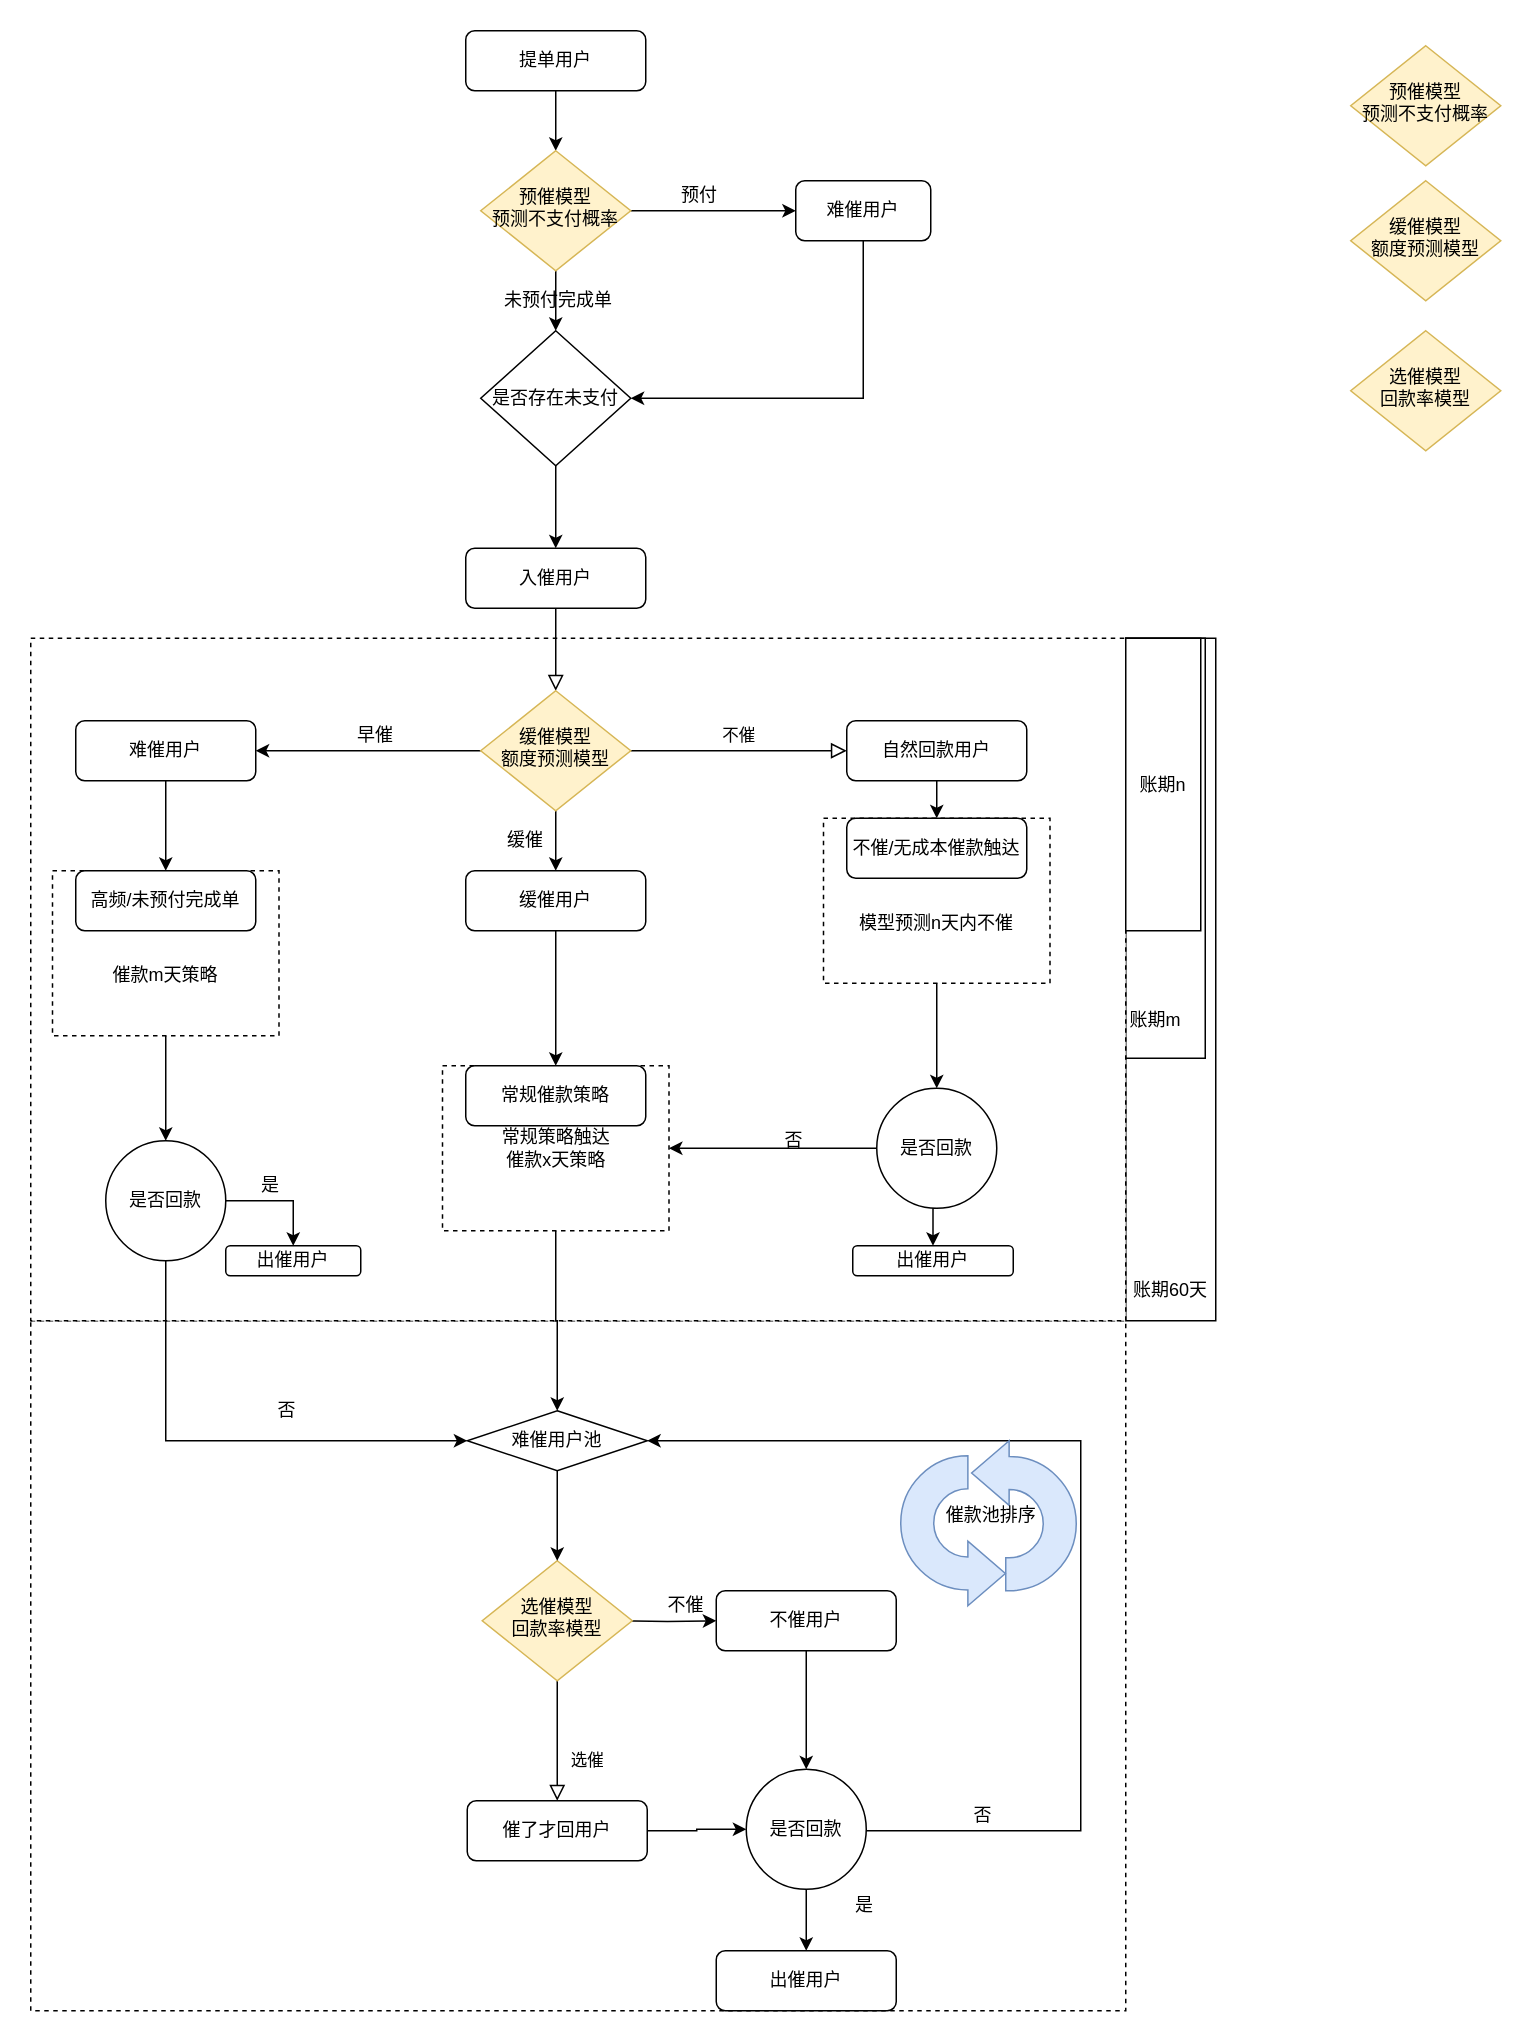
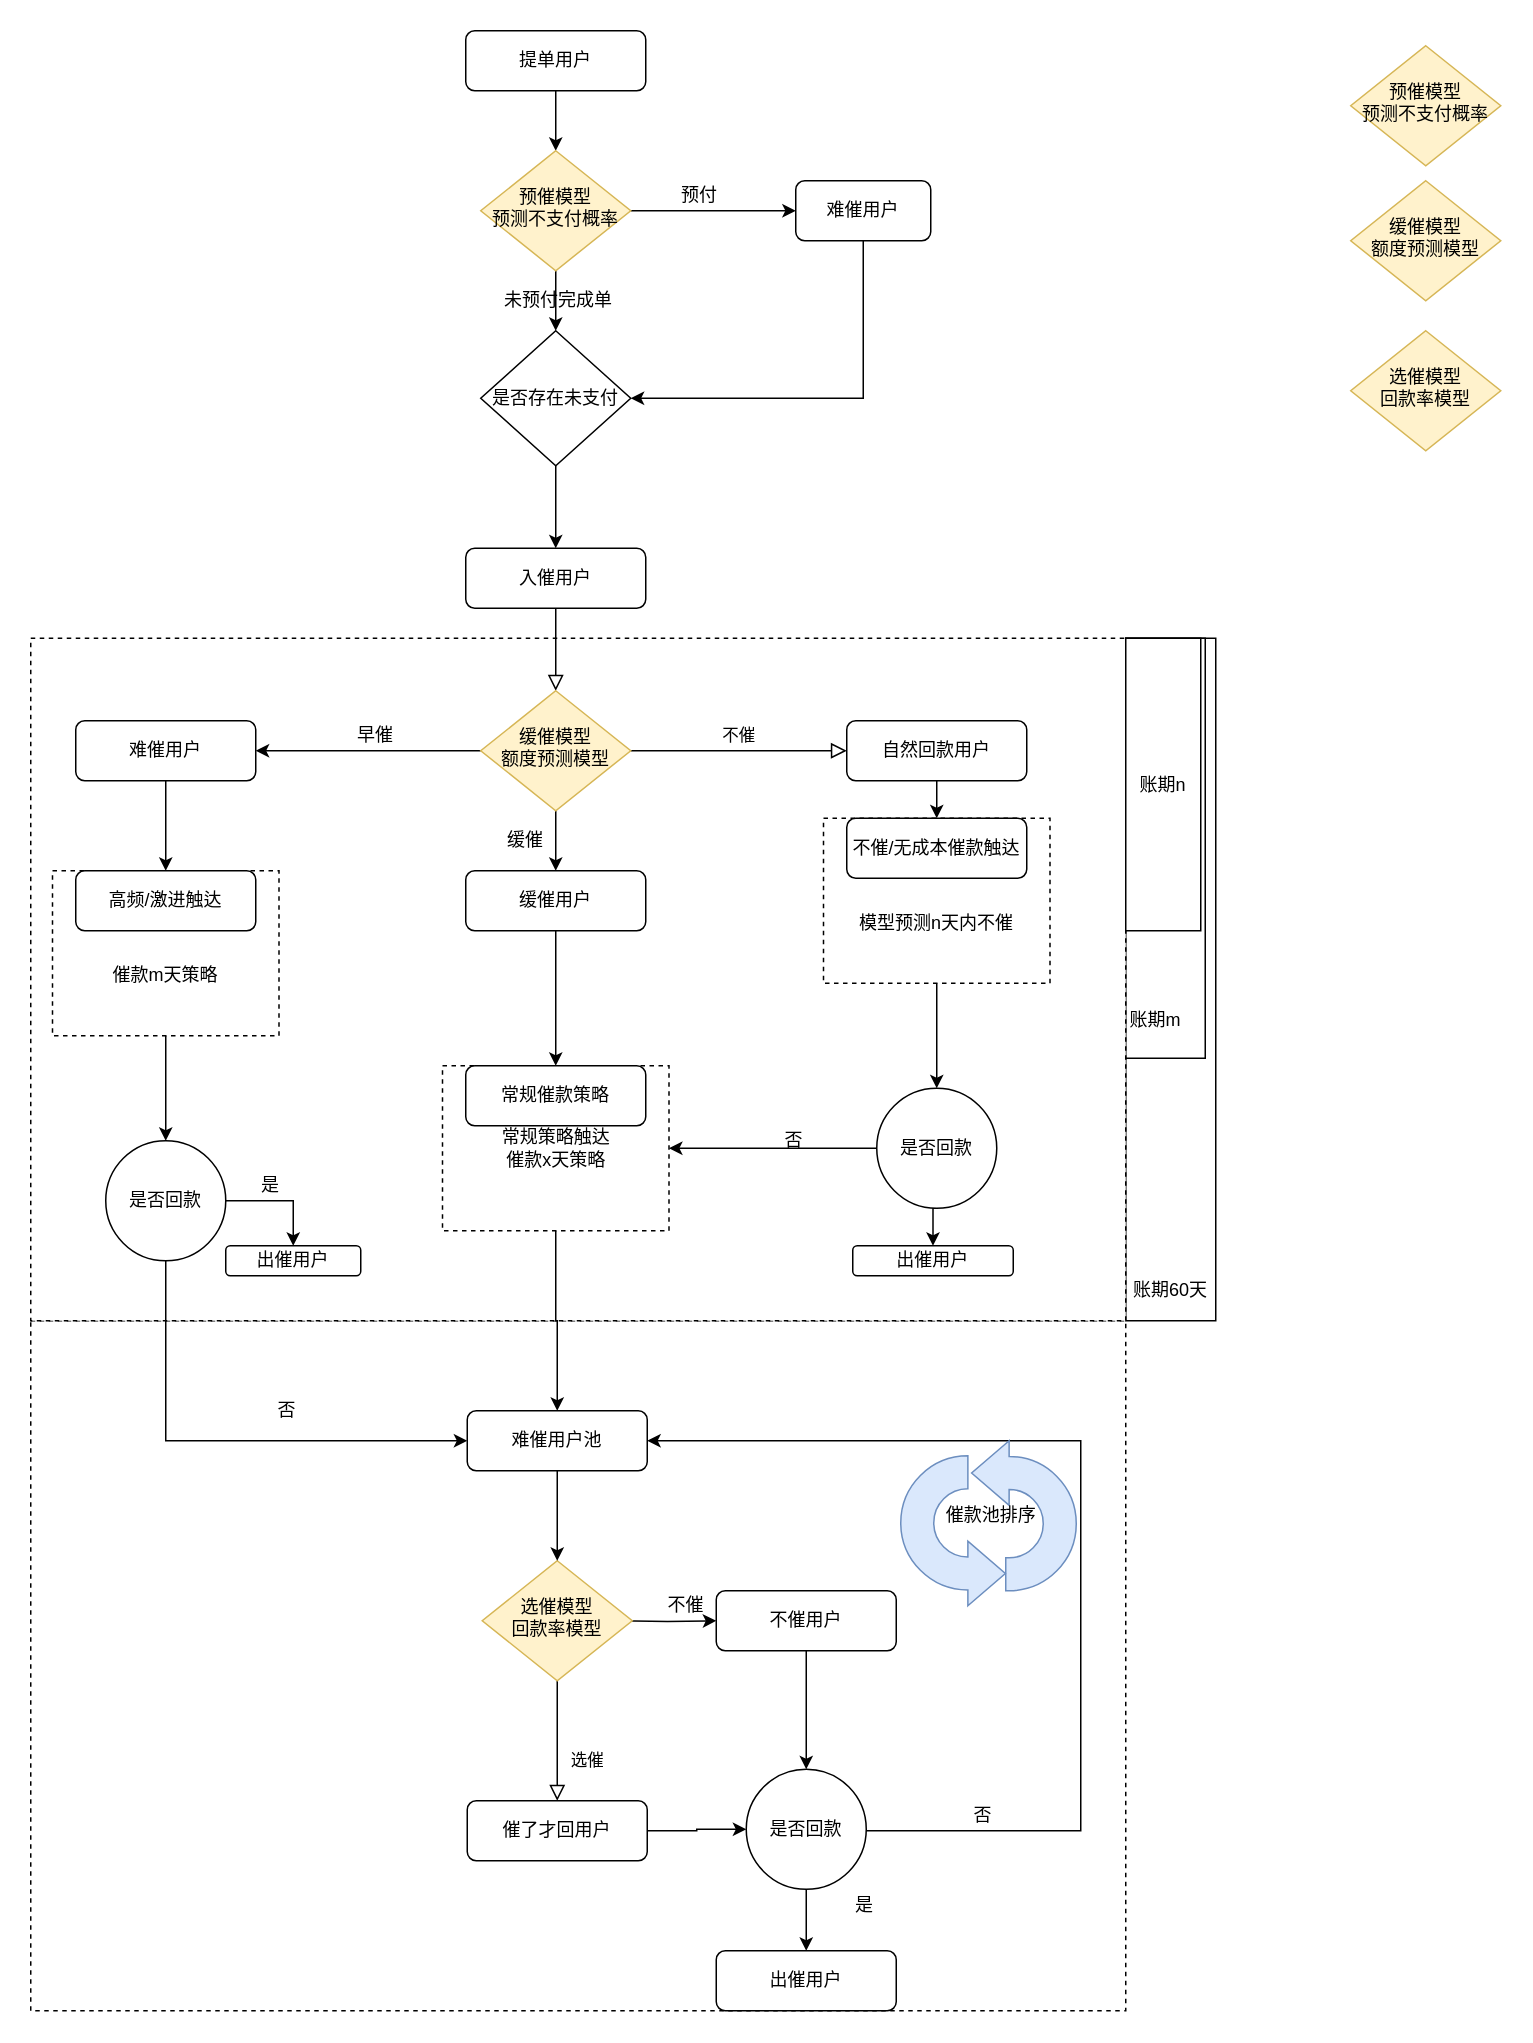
node "高频/未预付完成单": label "高频/未预付完成单" -> "高频/激进触达"
node "难催用户池": shape diamond -> rounded rectangle
